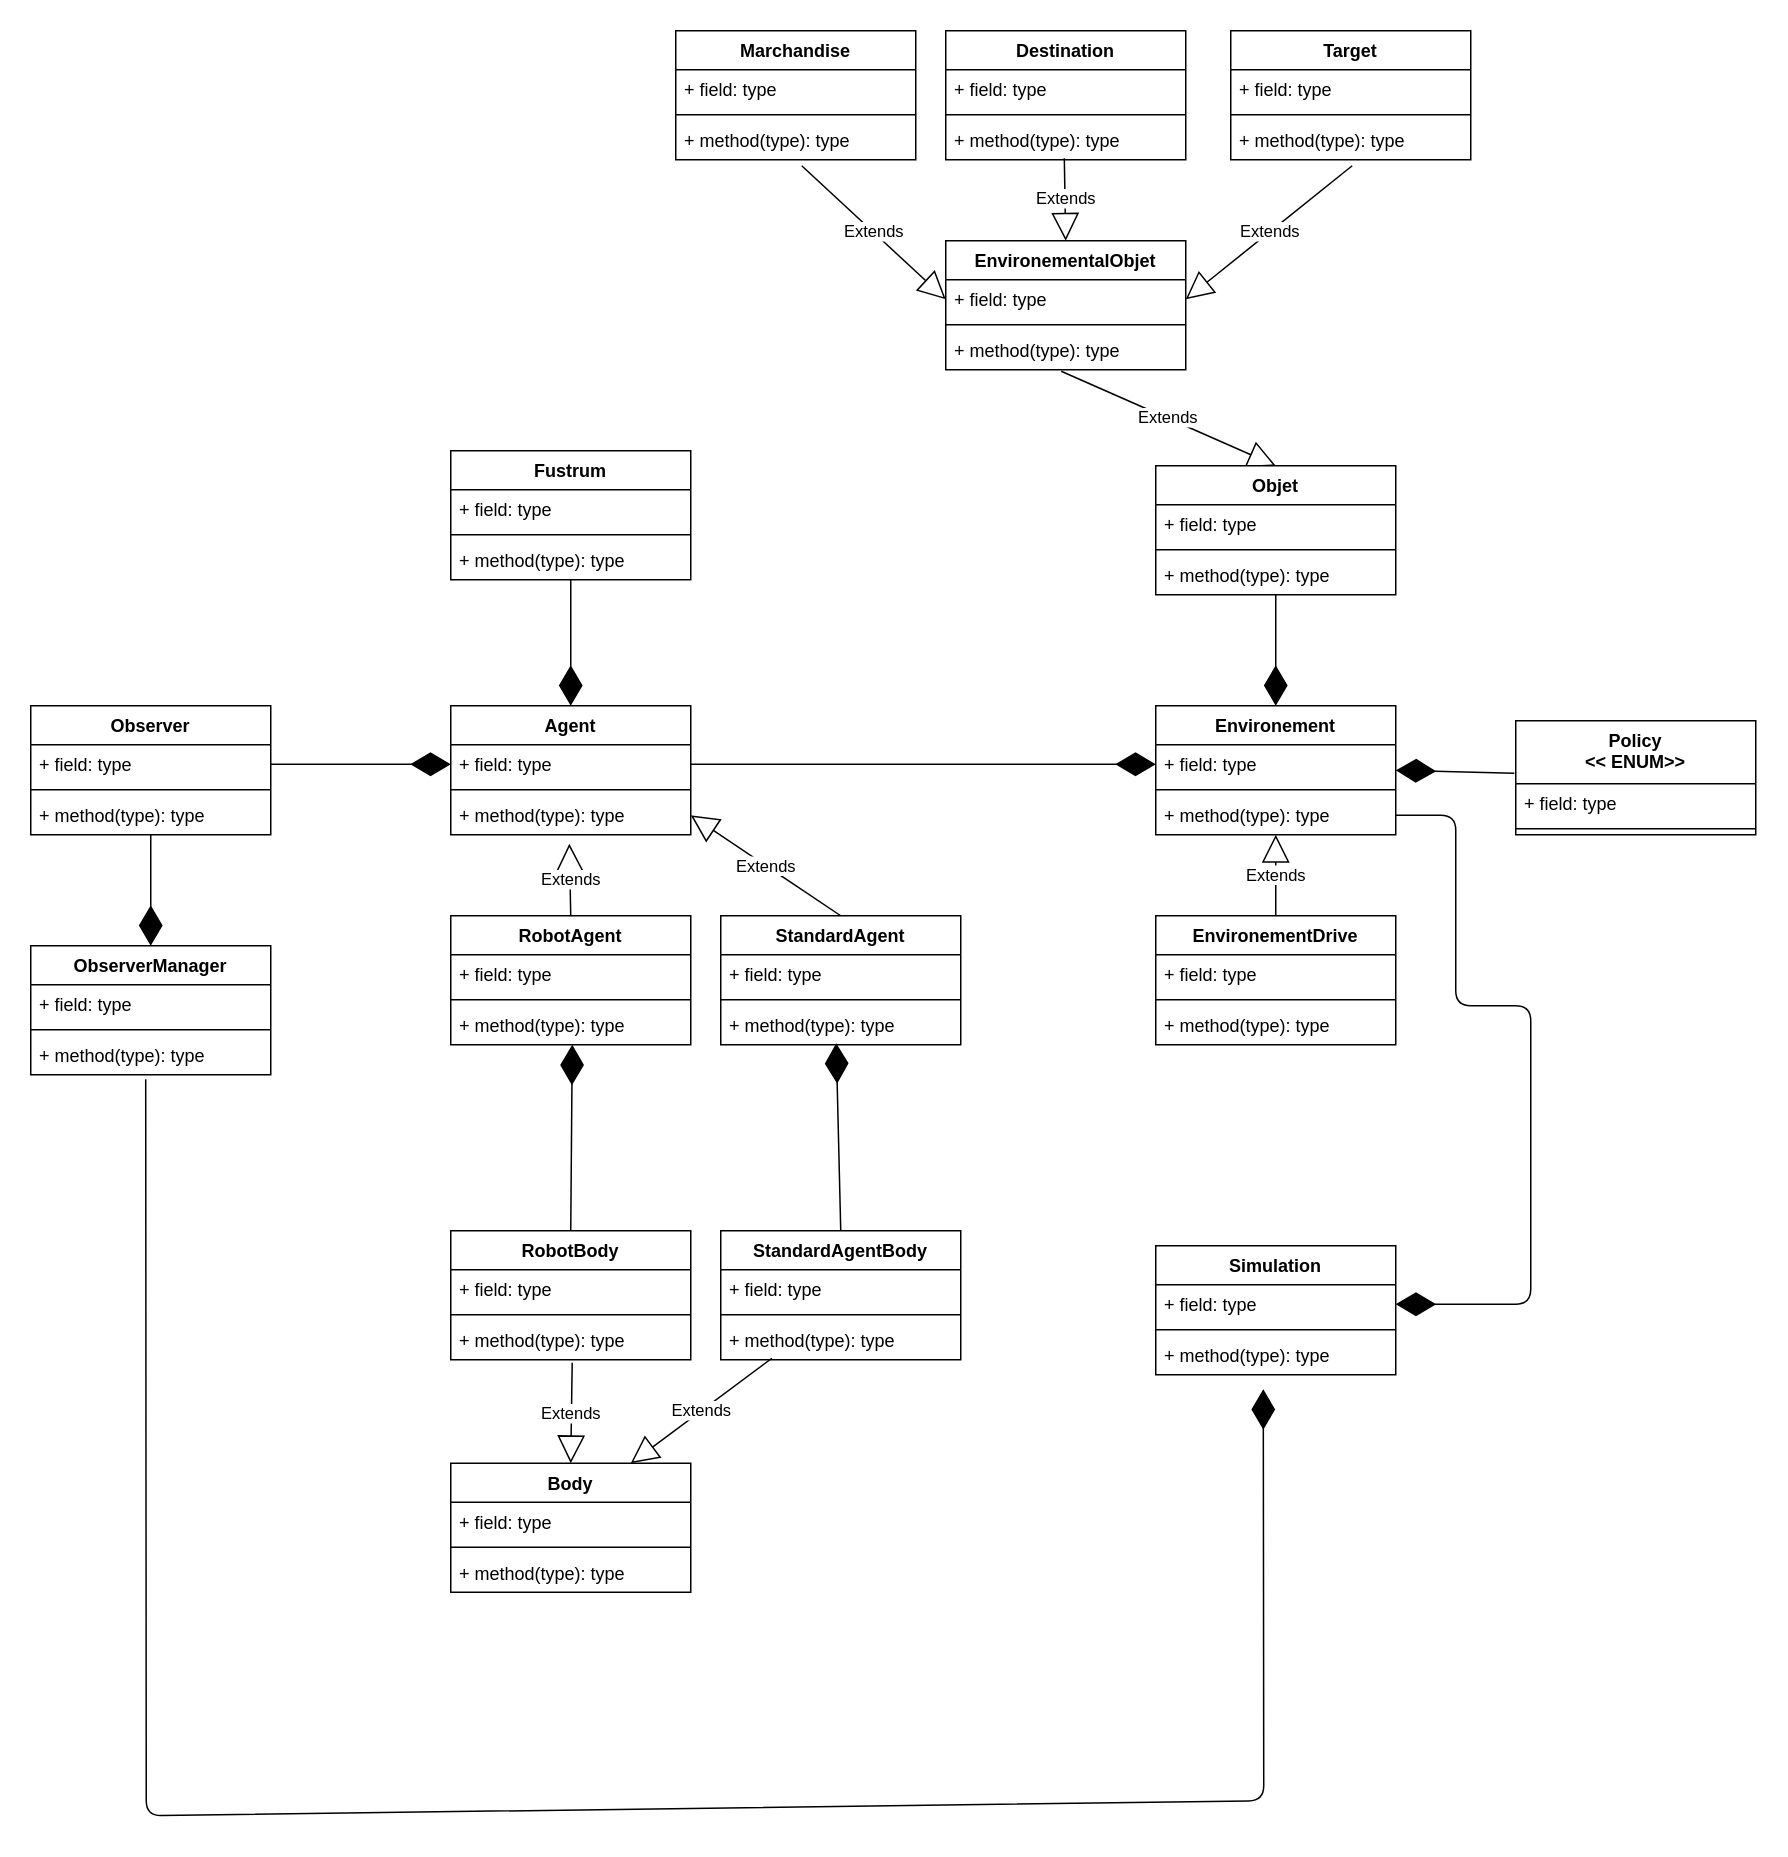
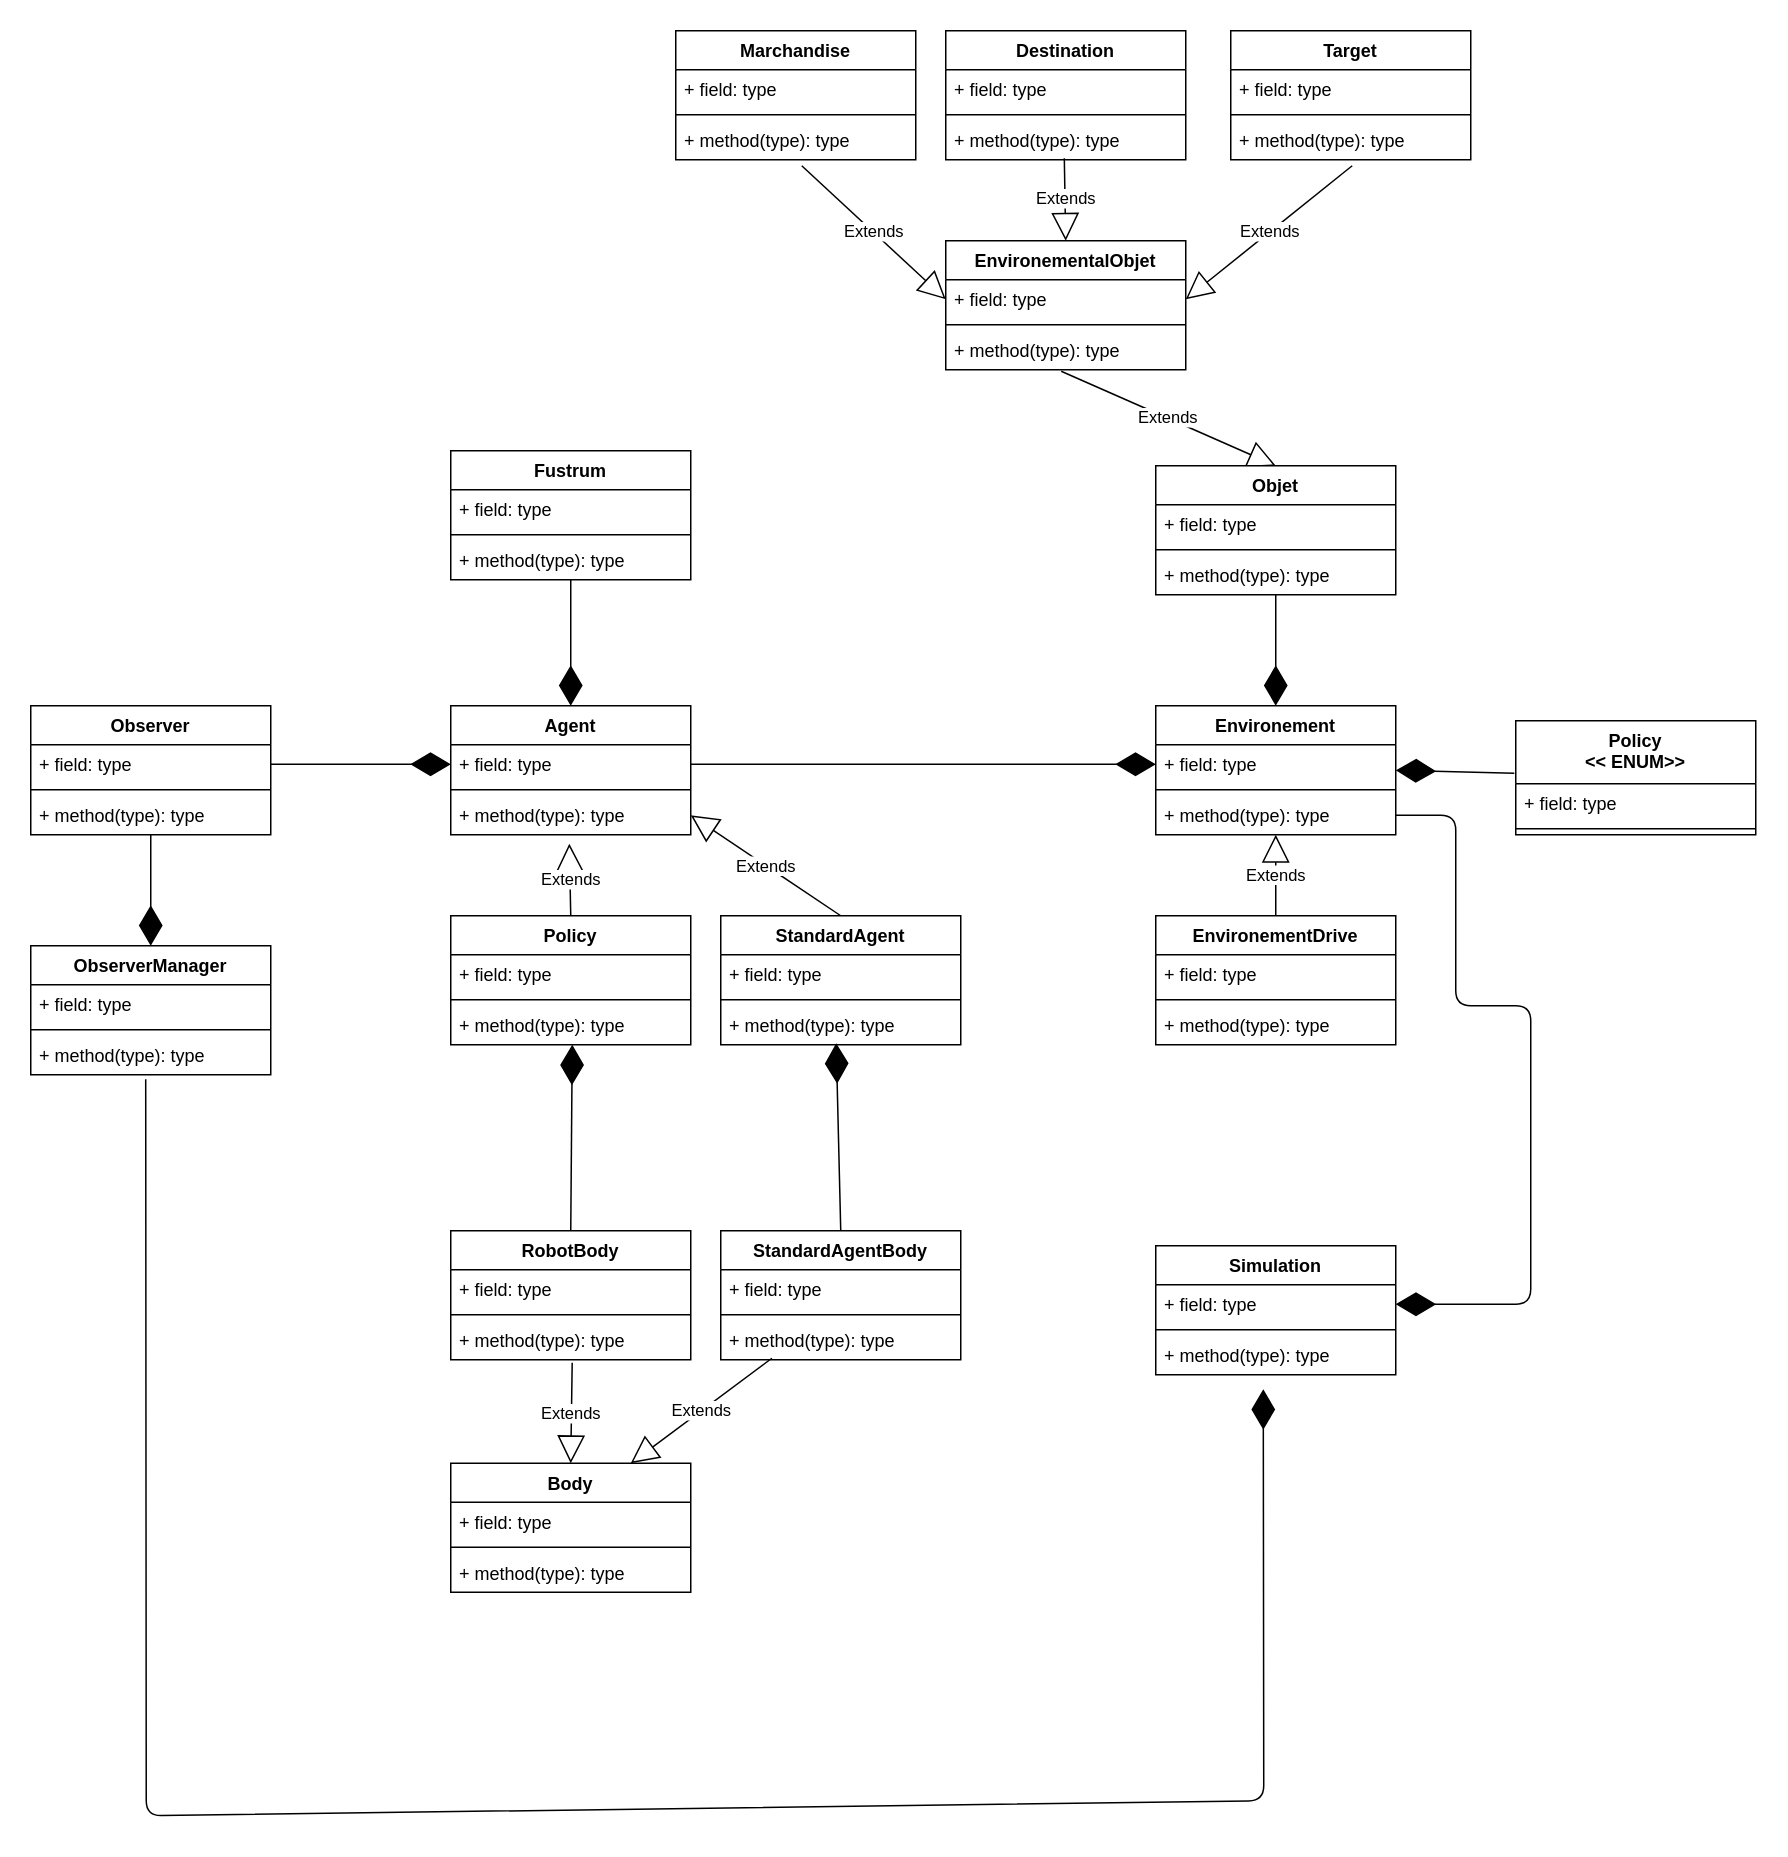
node "RobotAgent": label "RobotAgent" -> "Policy"
